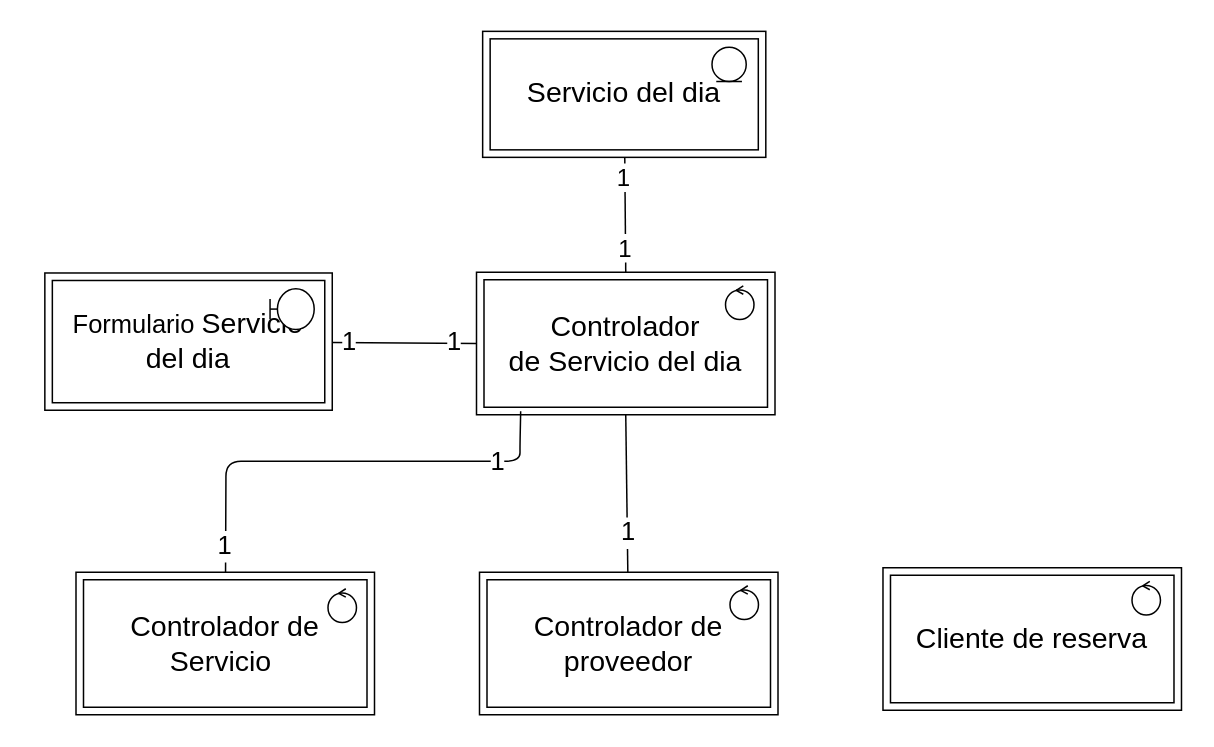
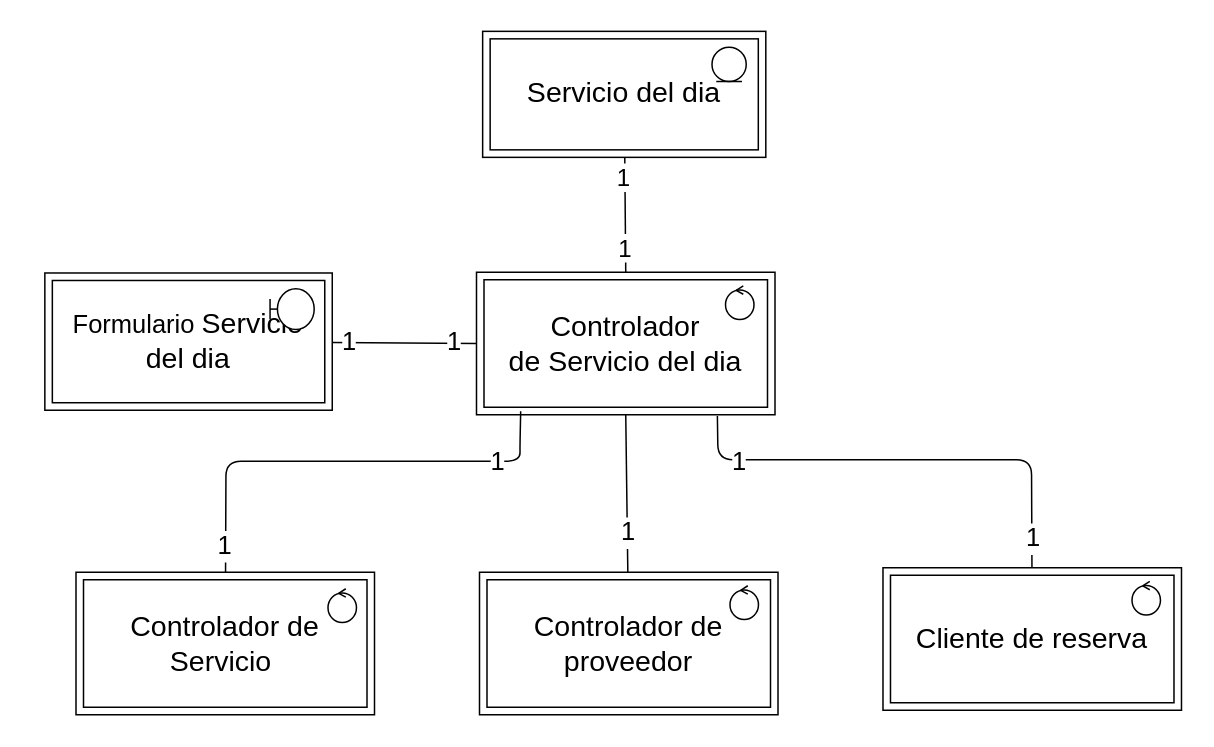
edge "Controlador de Servicio del dia" -- "Cliente de reserva": added, labels "1", "1"
